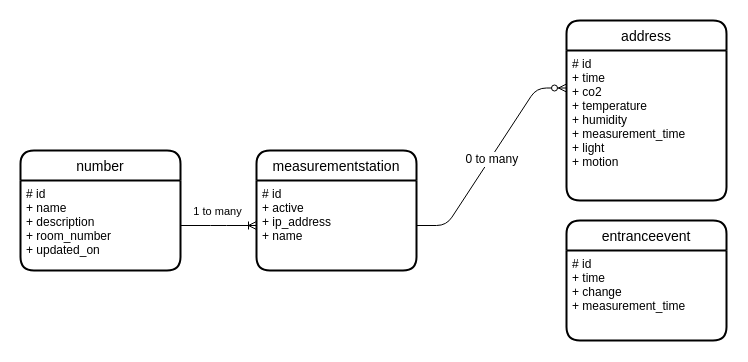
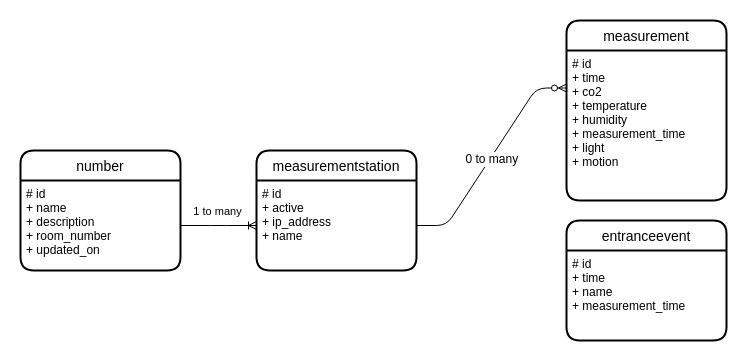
node "address": label "address" -> "measurement"
node "# id + time + change + measurement_time": label "# id + time + change + measurement_time" -> "# id + time + name + measurement_time"
